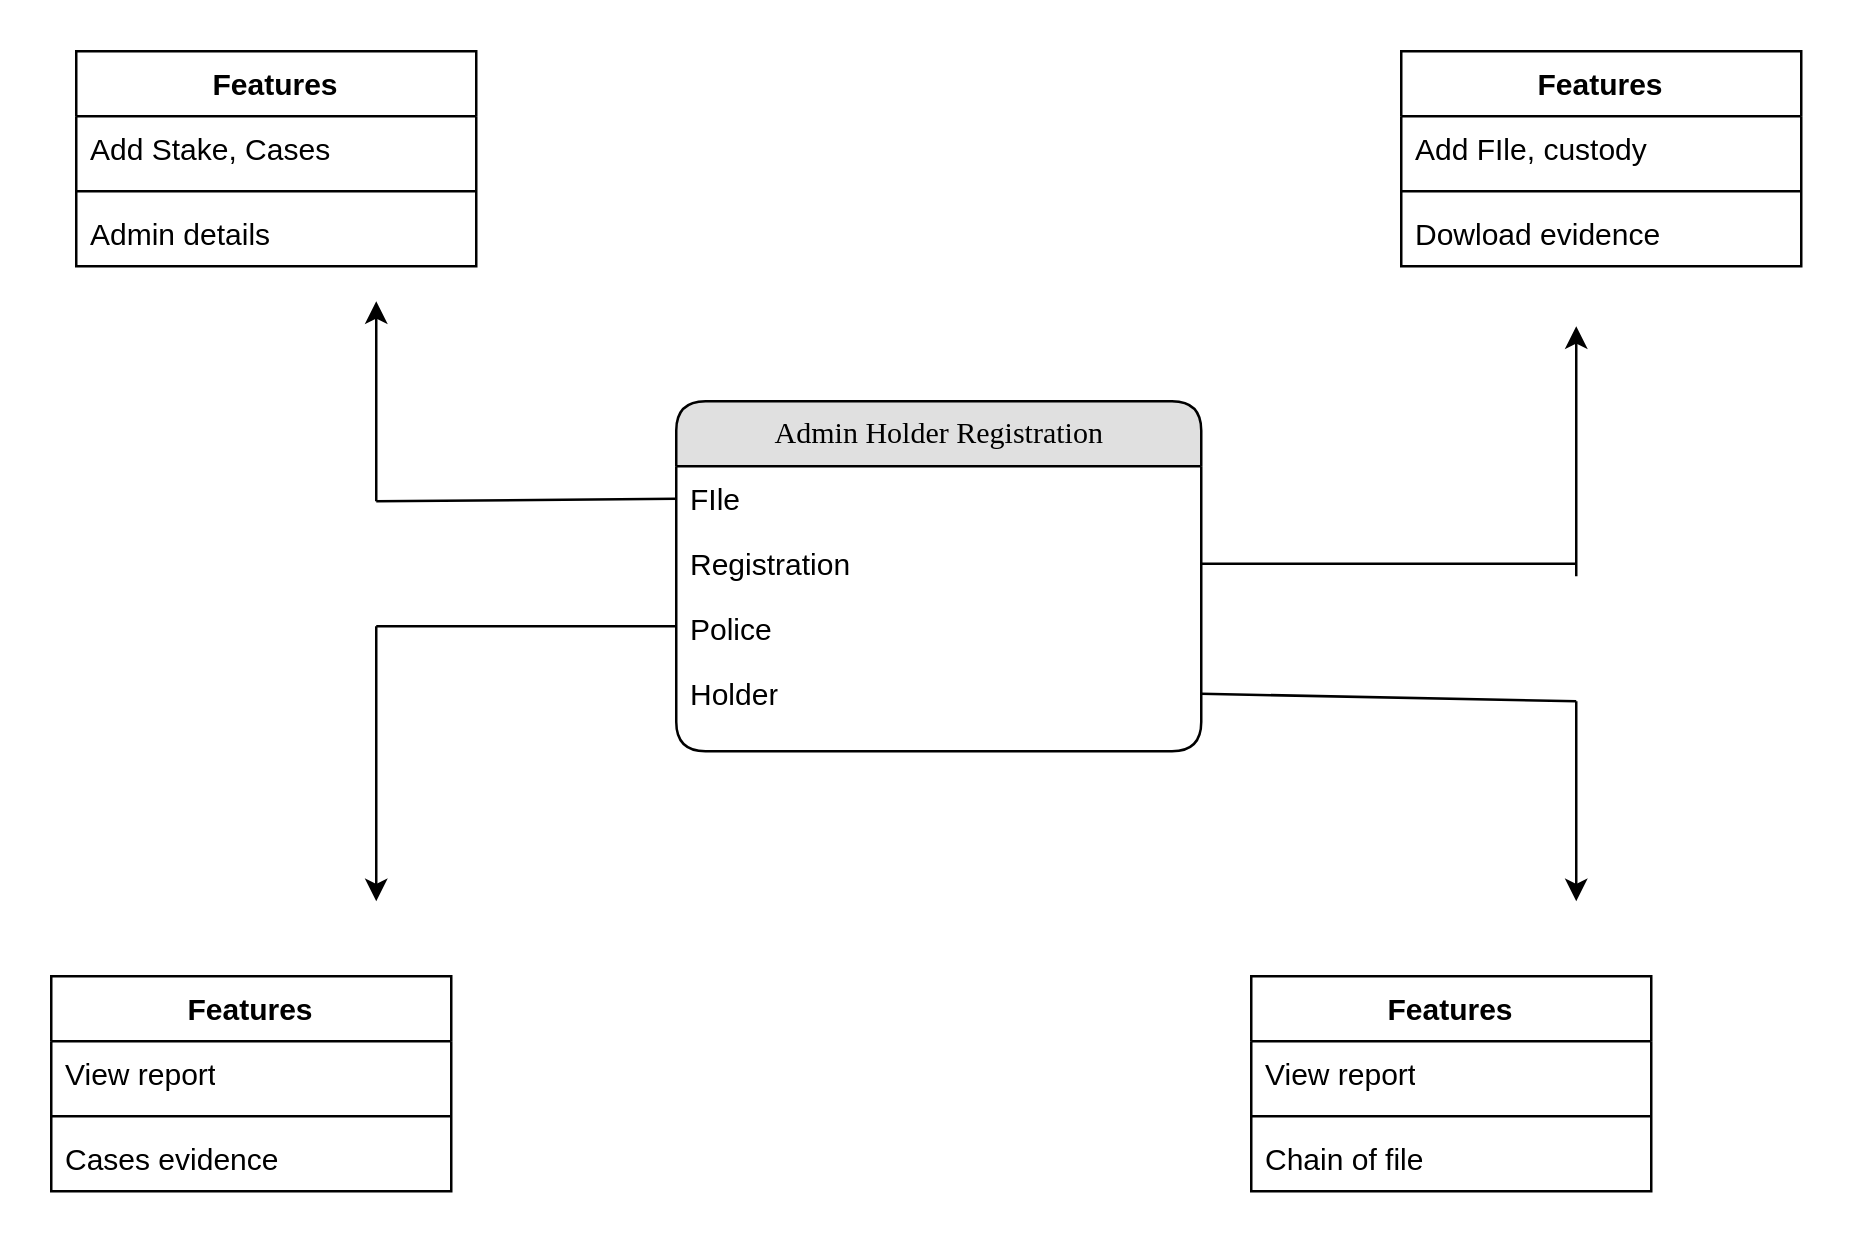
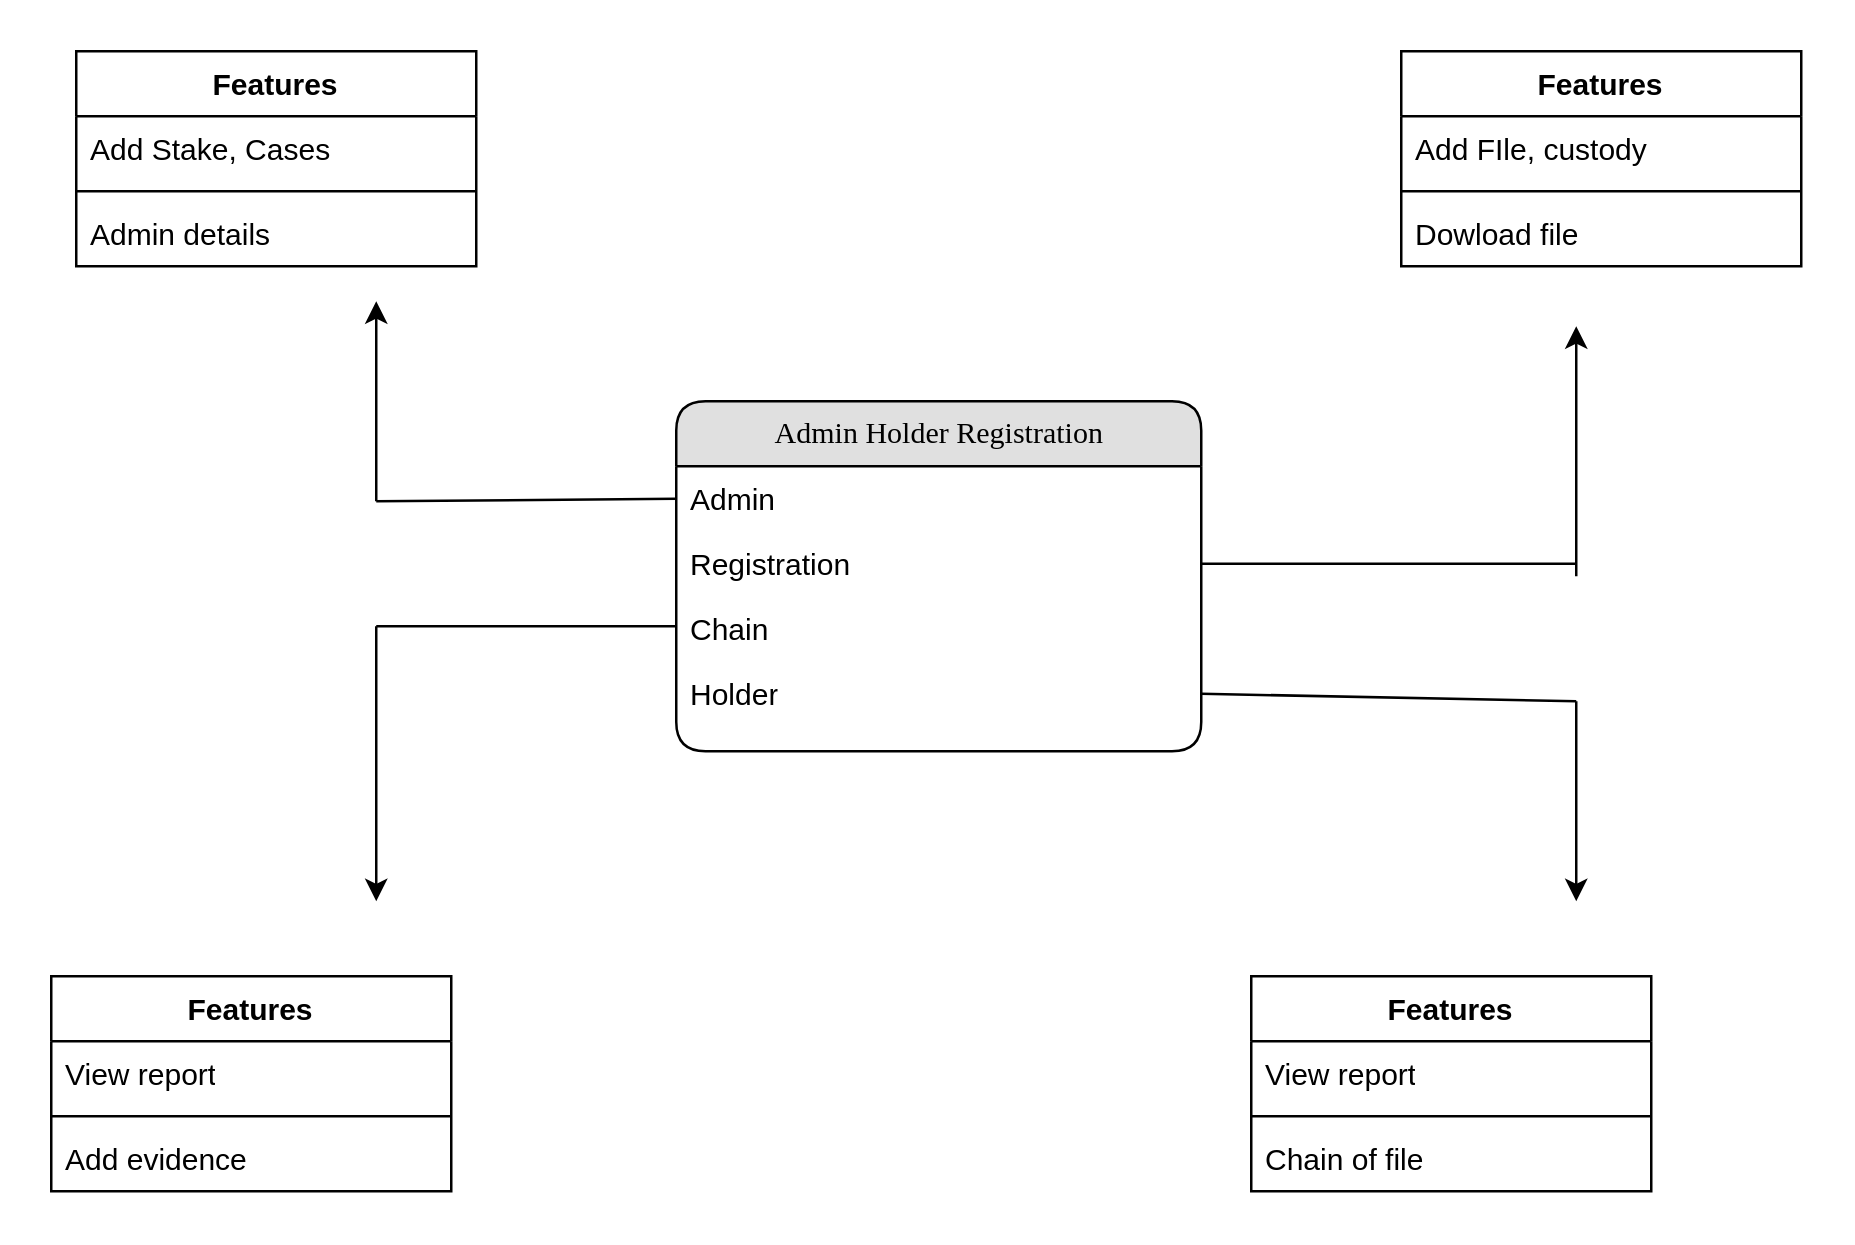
node "Dowload evidence": label "Dowload evidence" -> "Dowload file"
node "FIle": label "FIle" -> "Admin"
node "Police": label "Police" -> "Chain"
node "Cases evidence": label "Cases evidence" -> "Add evidence"
